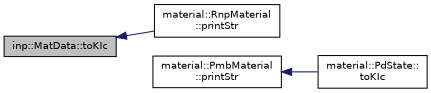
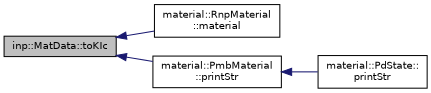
node "material::RnpMaterial ::printStr": label "material::RnpMaterial ::printStr" -> "material::RnpMaterial ::material"
edge "material::PmbMaterial ::printStr" -> "inp::MatData::toKIc": added
node "material::PdState:: toKIc": label "material::PdState:: toKIc" -> "material::PdState:: printStr"
